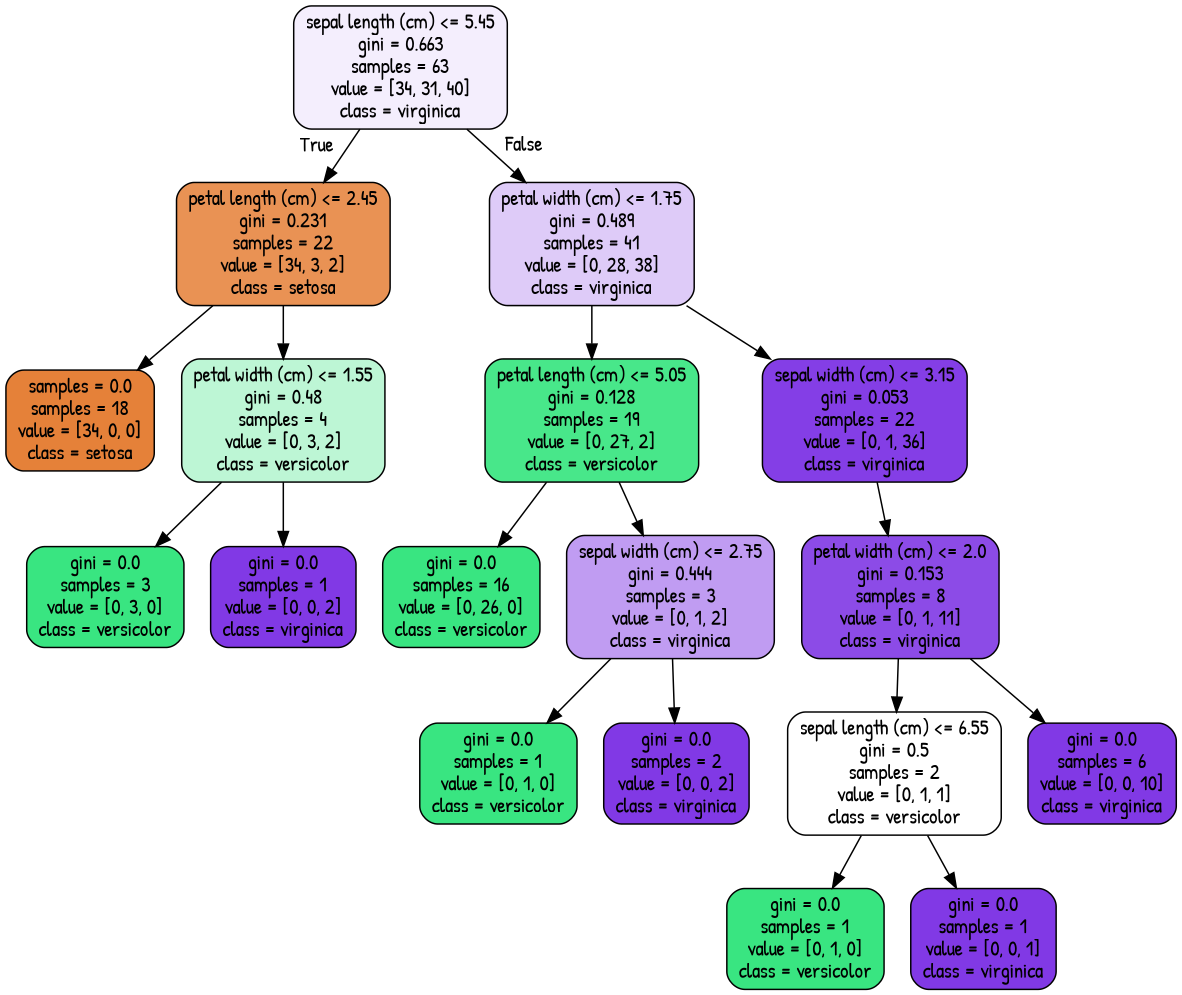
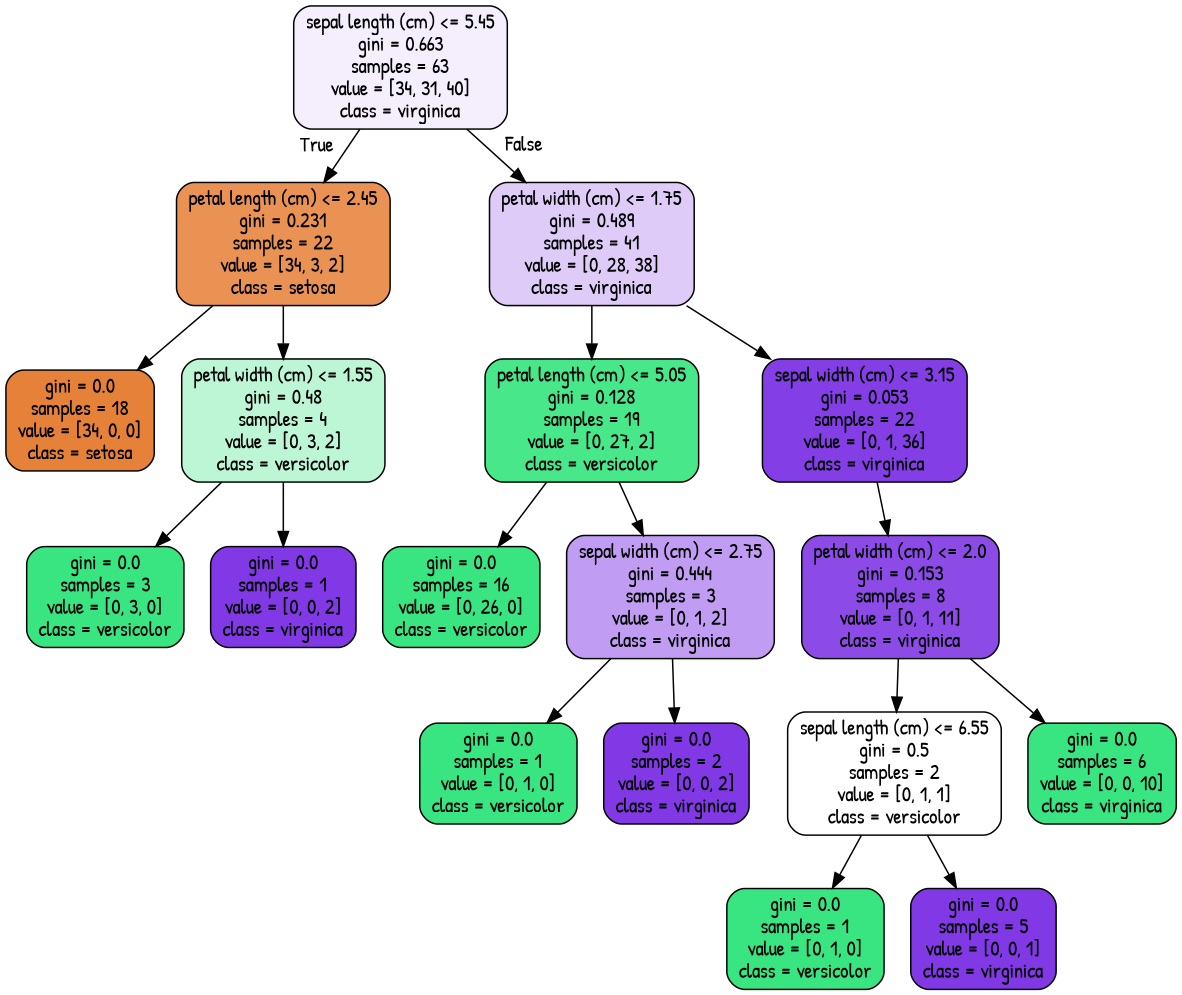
node "samples = 0.0 samples = 18 value = [34, 0, 0] class = setosa": label "samples = 0.0 samples = 18 value = [34, 0, 0] class = setosa" -> "gini = 0.0 samples = 18 value = [34, 0, 0] class = setosa"
node "gini = 0.0 samples = 6 value = [0, 0, 10] class = virginica": fillcolor #8139e5 -> #39e581
node "gini = 0.0 samples = 1 value = [0, 0, 1] class = virginica": label "gini = 0.0 samples = 1 value = [0, 0, 1] class = virginica" -> "gini = 0.0 samples = 5 value = [0, 0, 1] class = virginica"
